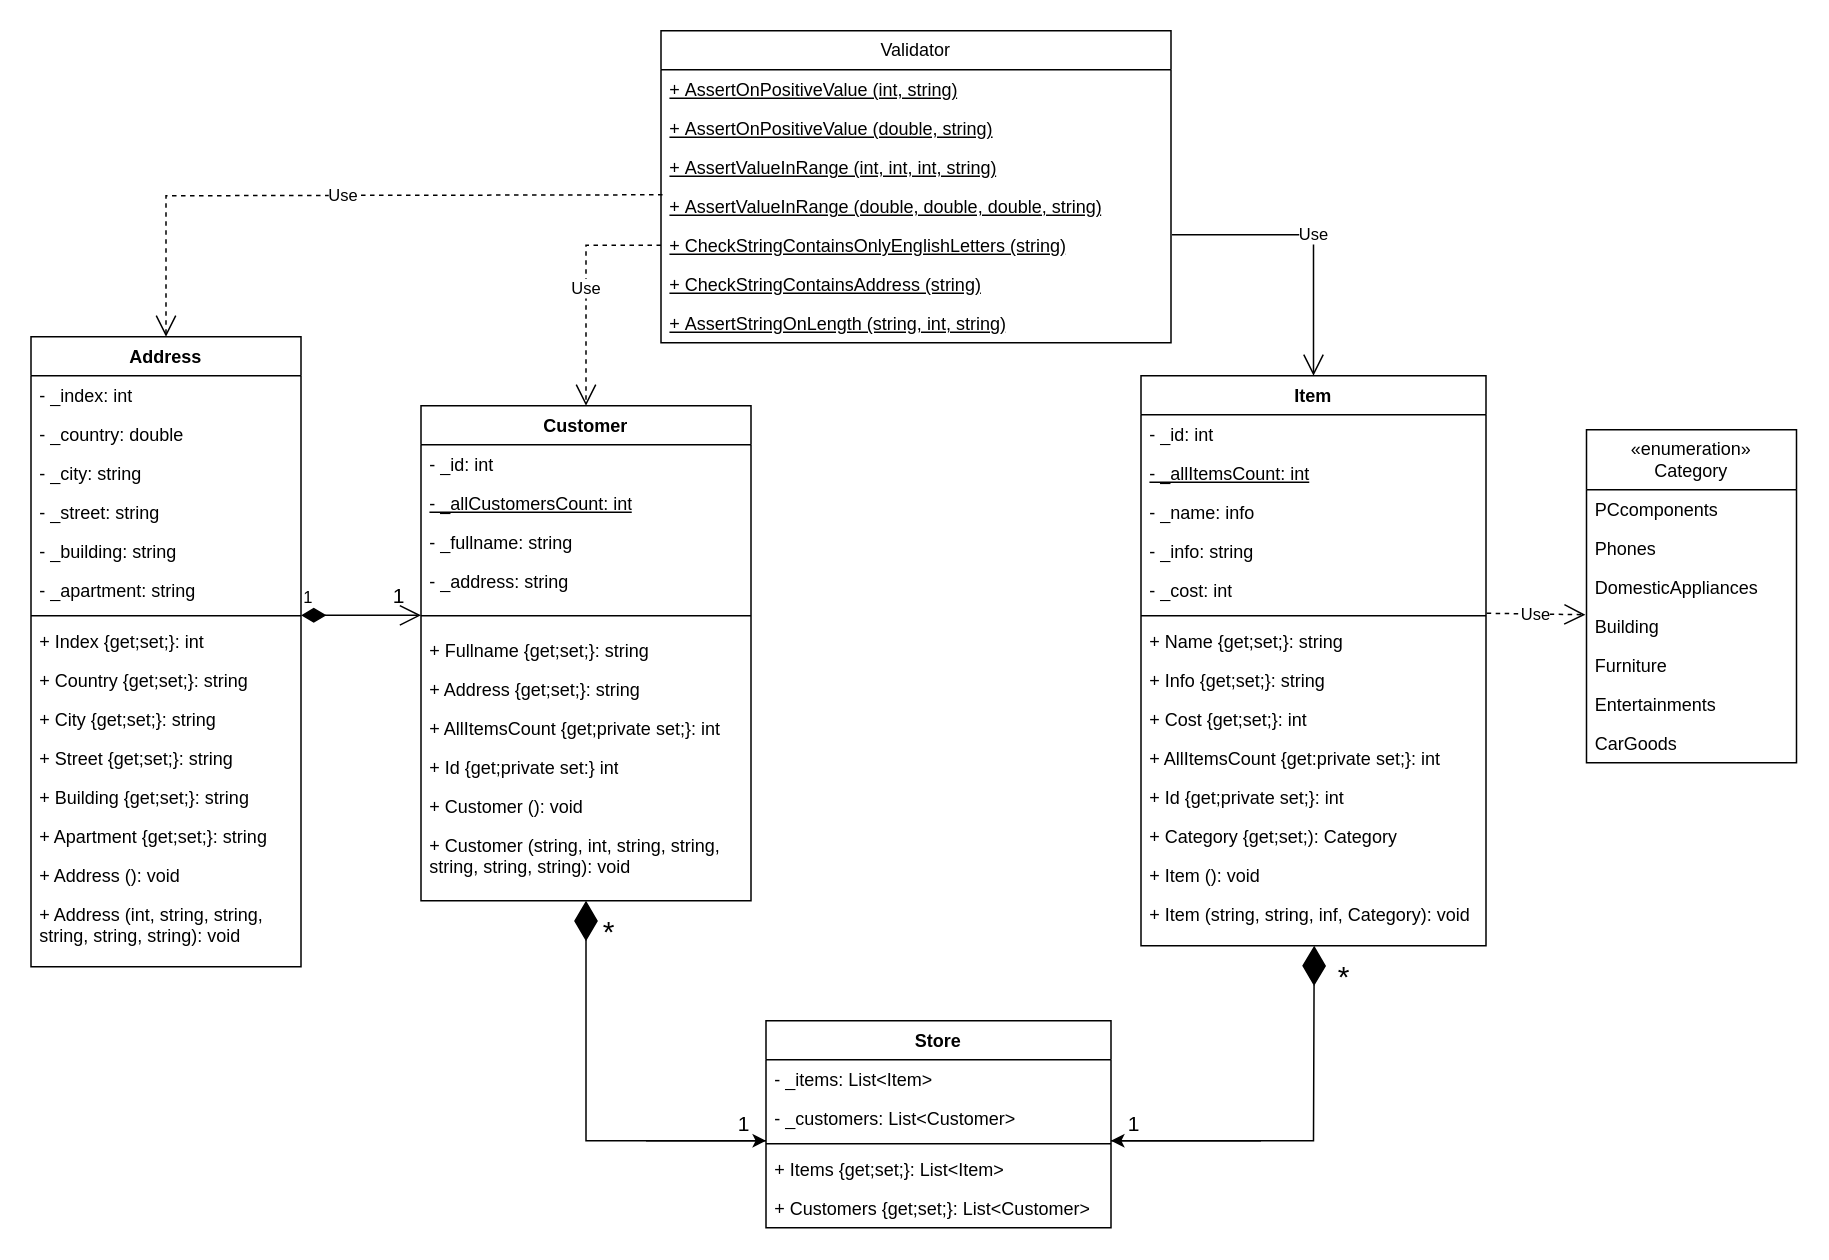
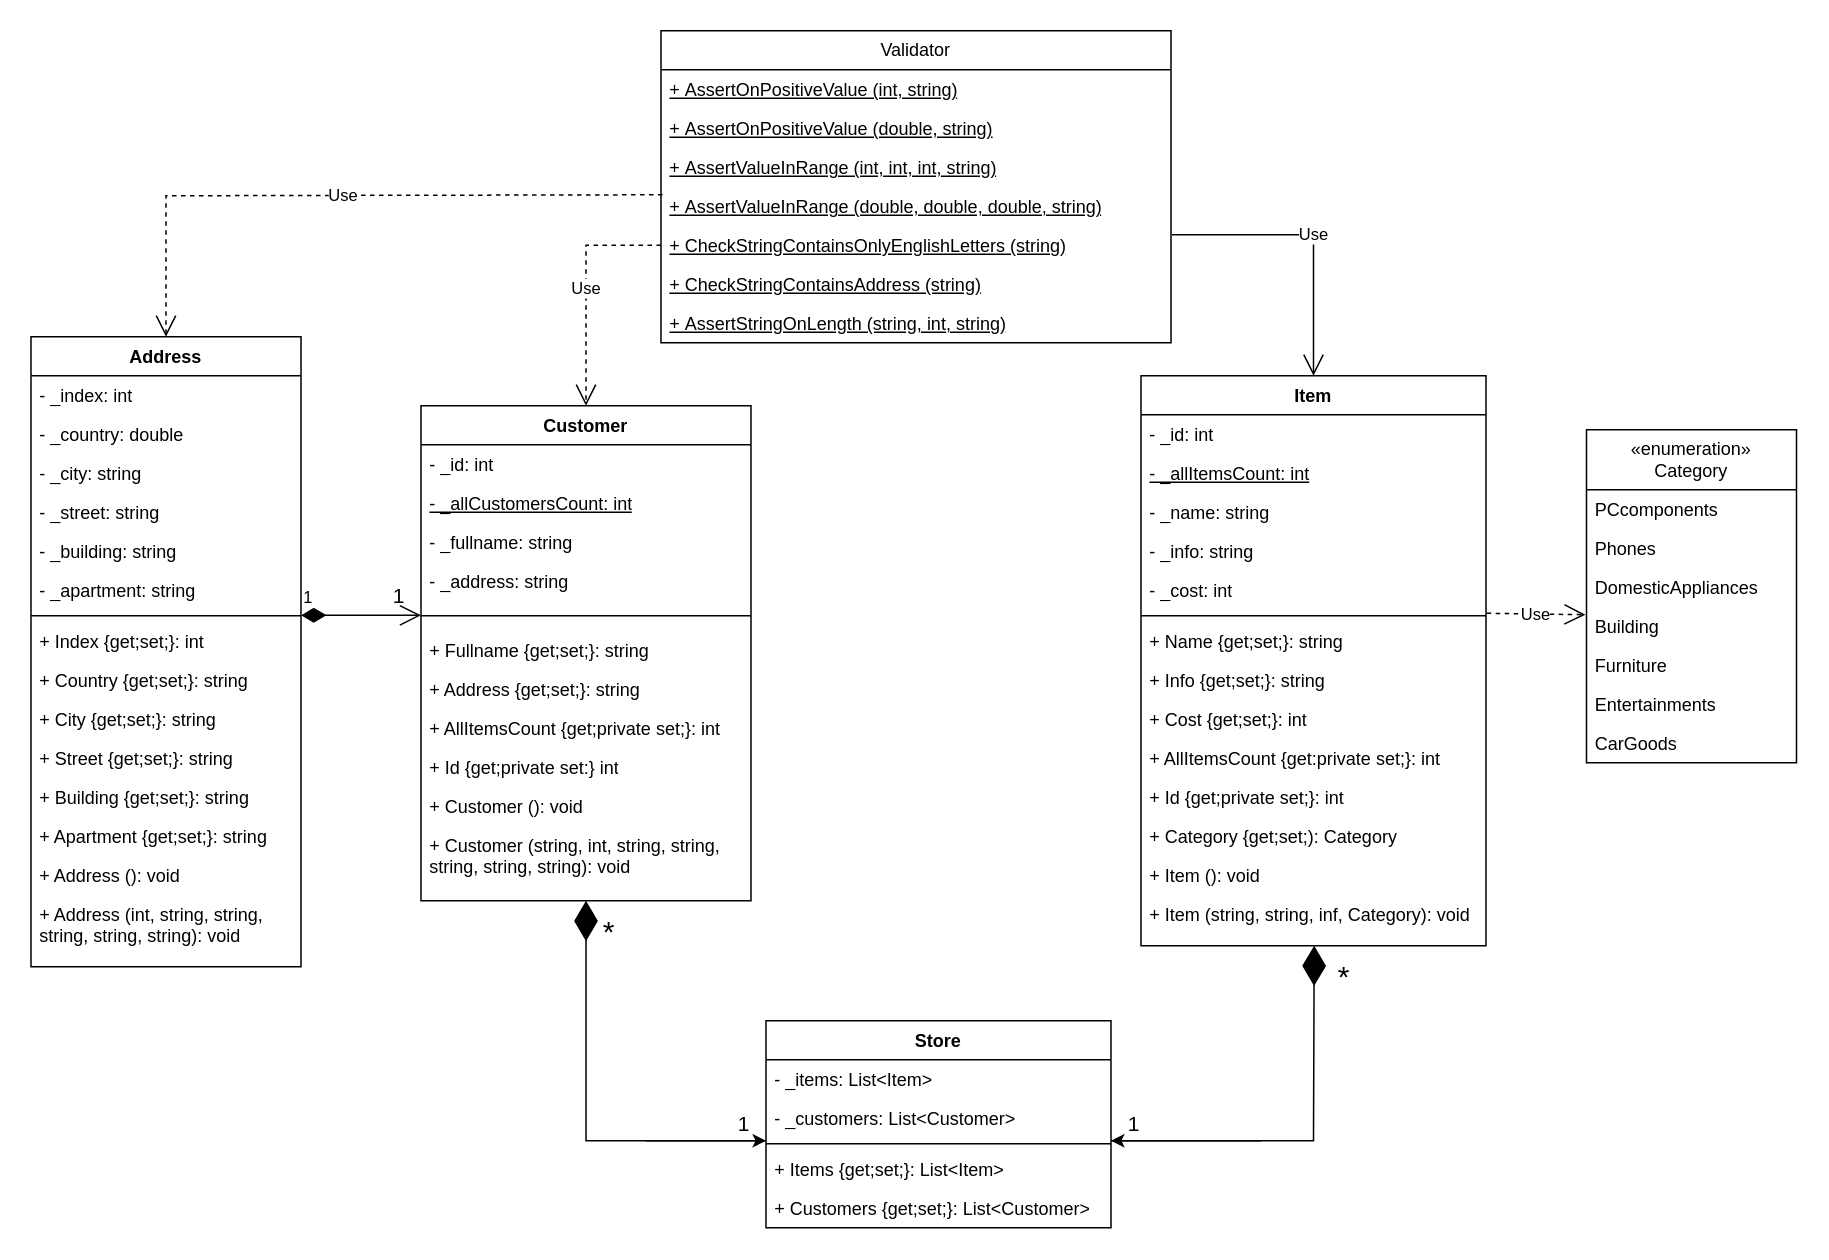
node "- _name: info": label "- _name: info" -> "- _name: string"
